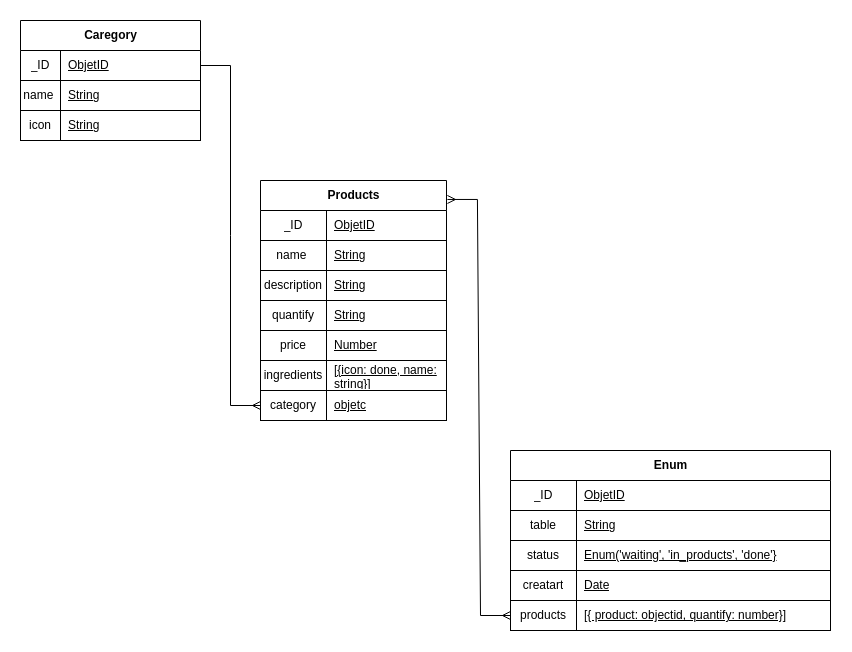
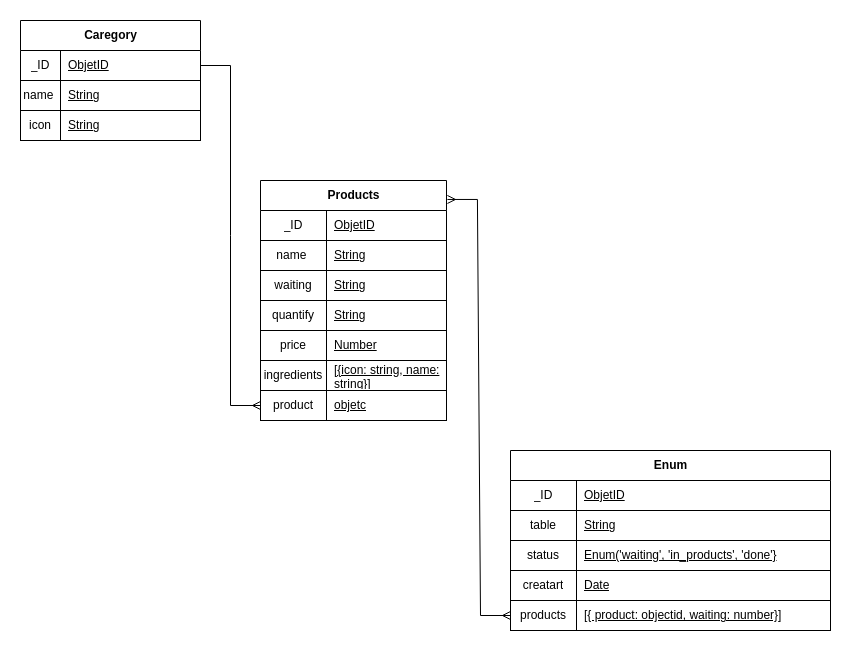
node "description": label "description" -> "waiting"
node "[{icon: done, name: string}]": label "[{icon: done, name: string}]" -> "[{icon: string, name: string}]"
node "category": label "category" -> "product"
node "[{ product: objectid, quantify: number}]": label "[{ product: objectid, quantify: number}]" -> "[{ product: objectid, waiting: number}]"
